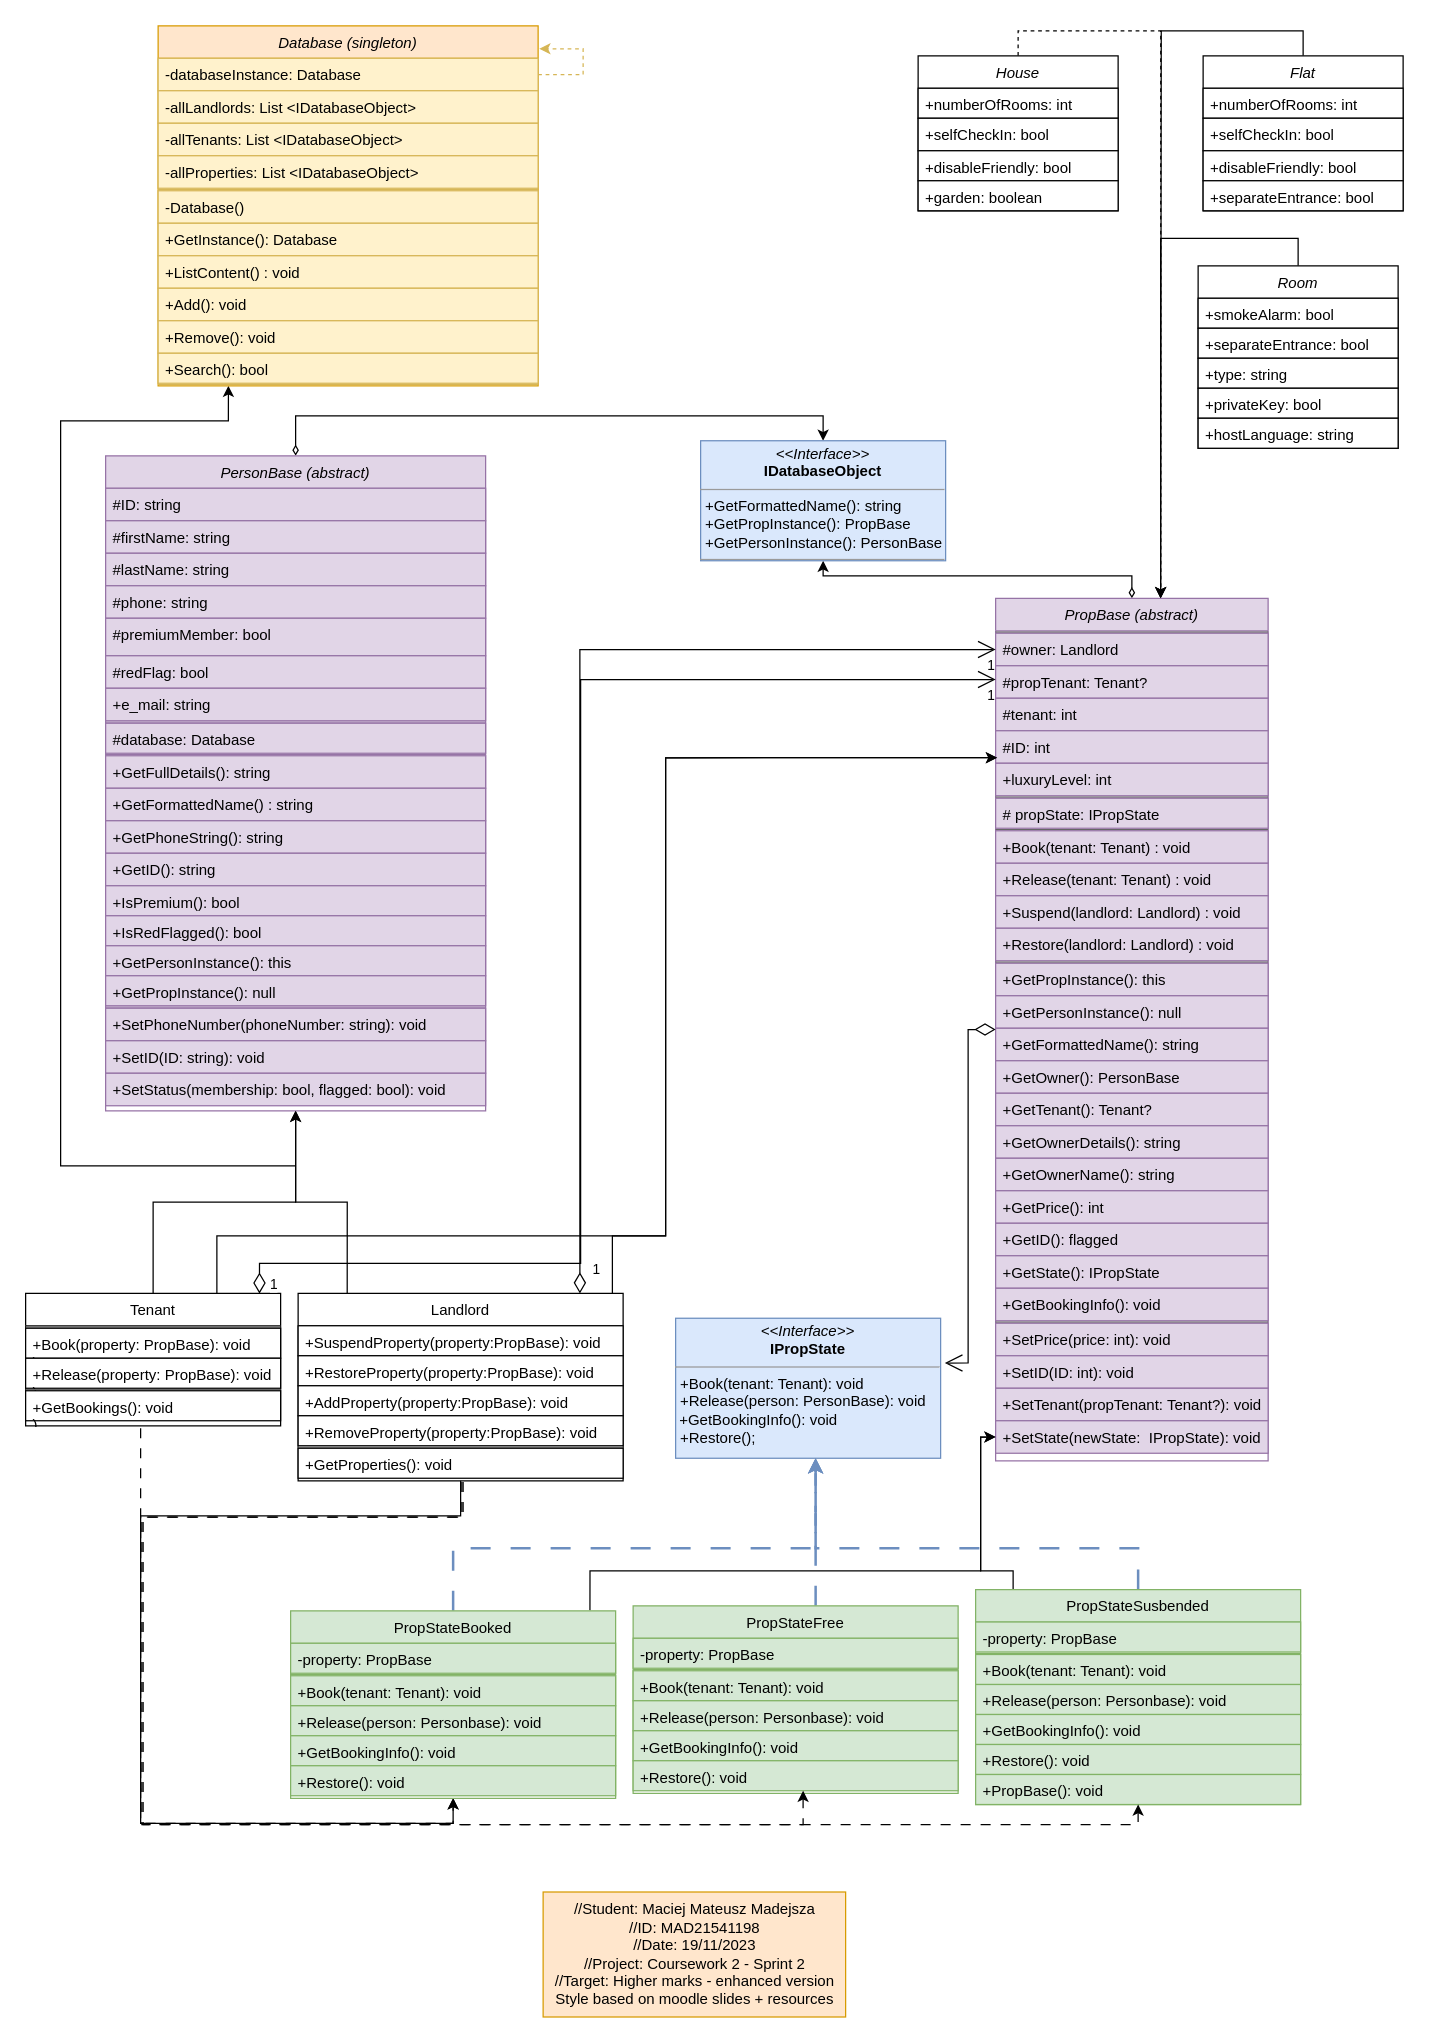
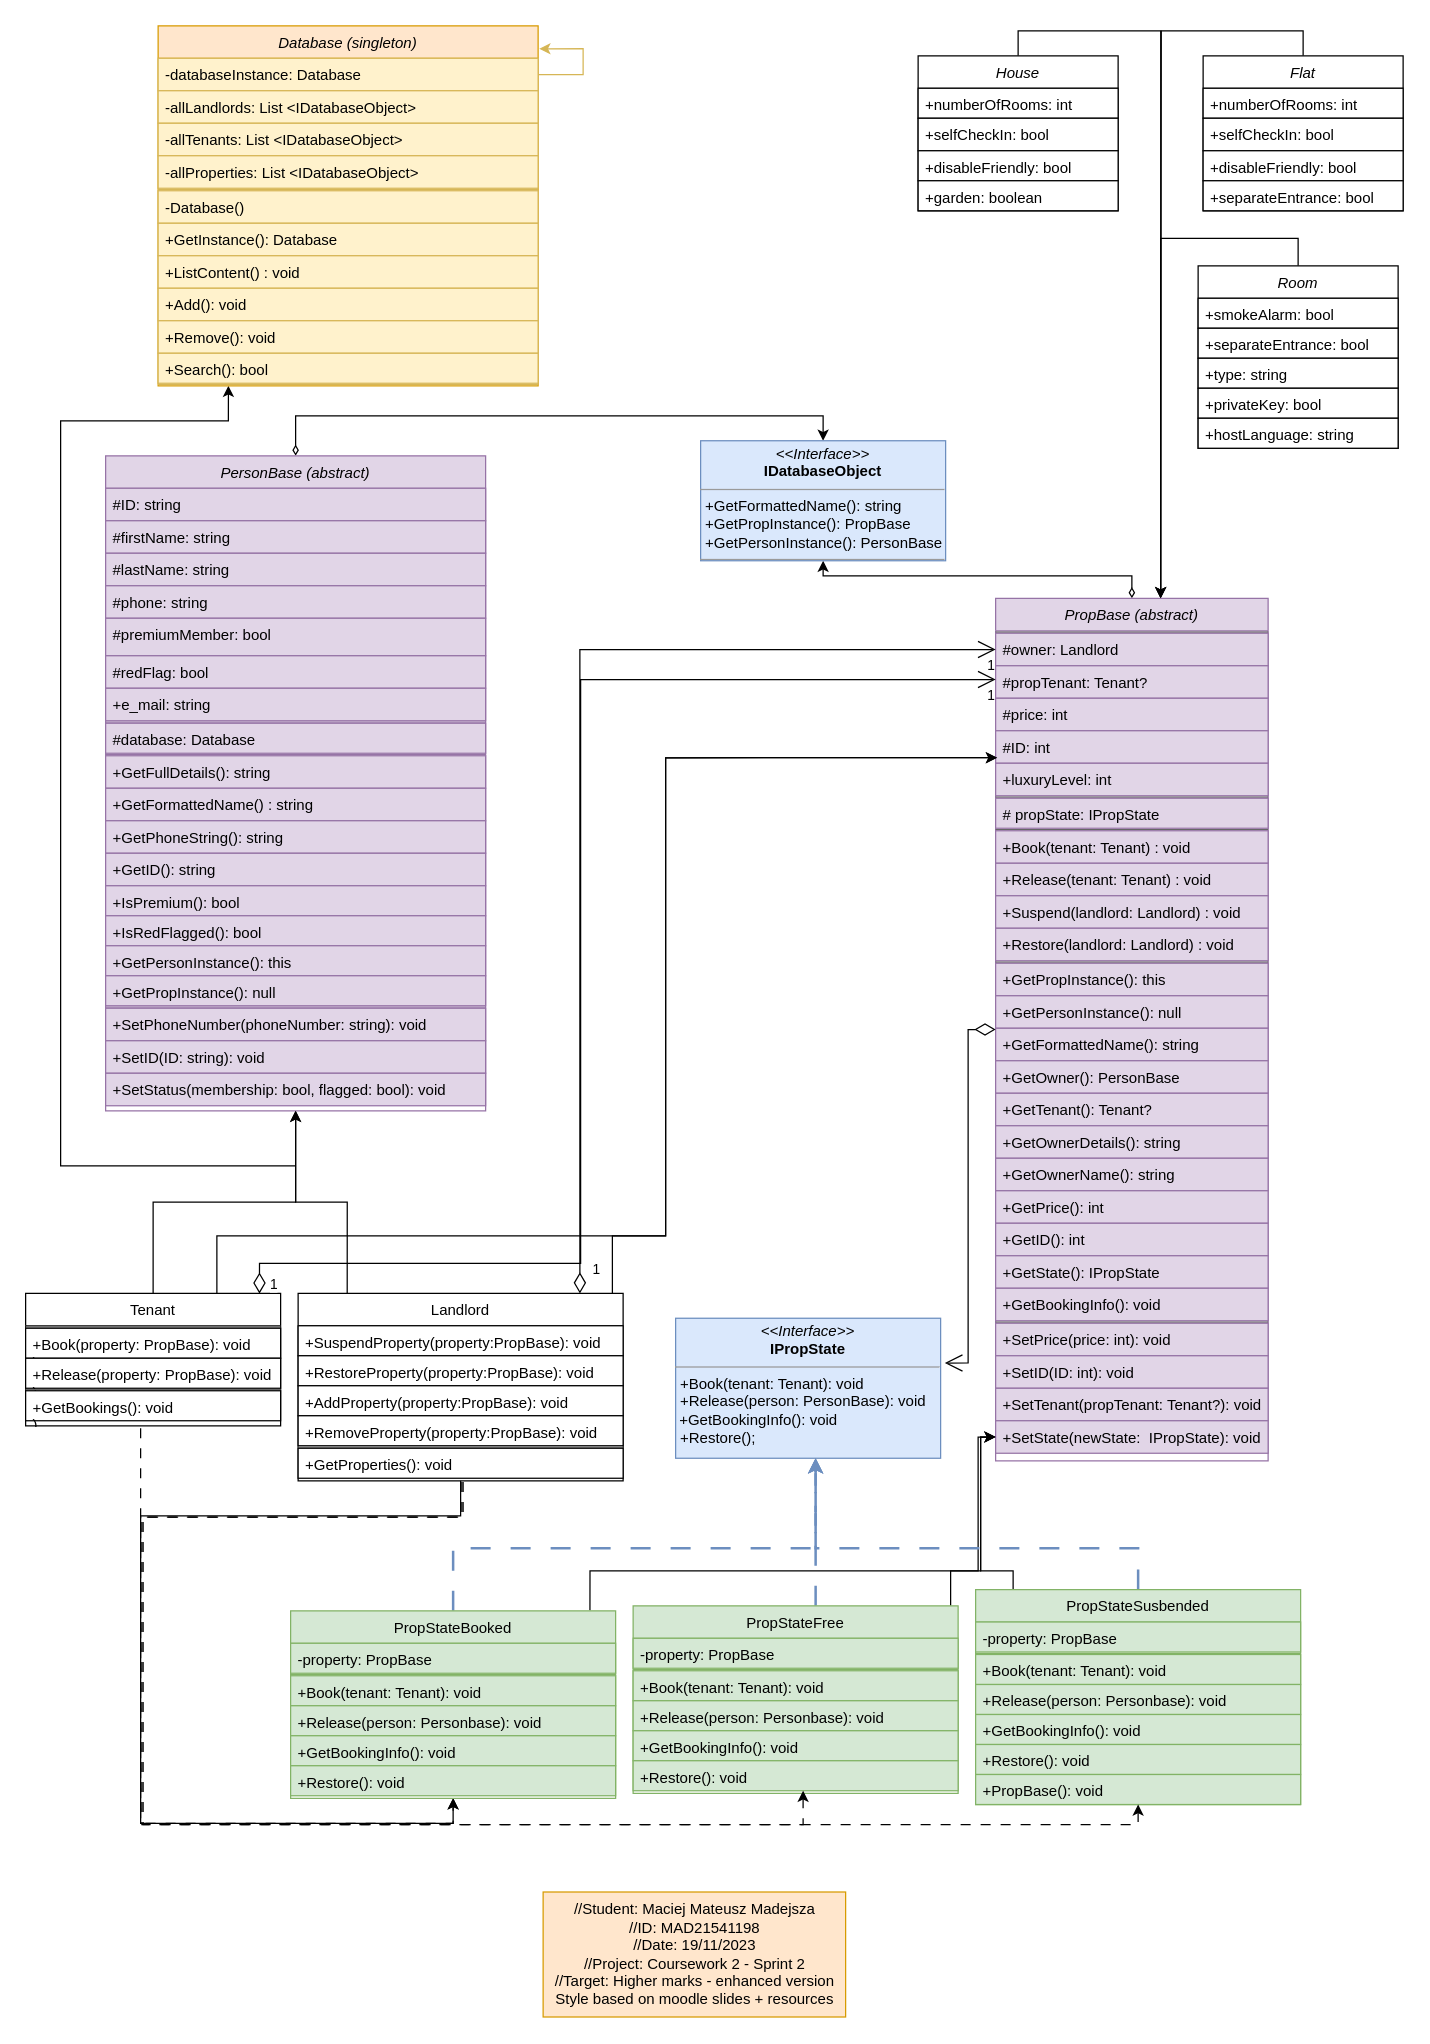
edge "House" -> "PropBase (abstract)": style dashed -> solid
edge "-databaseInstance: Database" -> "Database (singleton)": style dashed -> solid
node "#tenant: int": label "#tenant: int" -> "#price: int"
node "+GetID(): flagged": label "+GetID(): flagged" -> "+GetID(): int"
edge "PropStateFree" -> "+SetState(newState: IPropState): void": added
